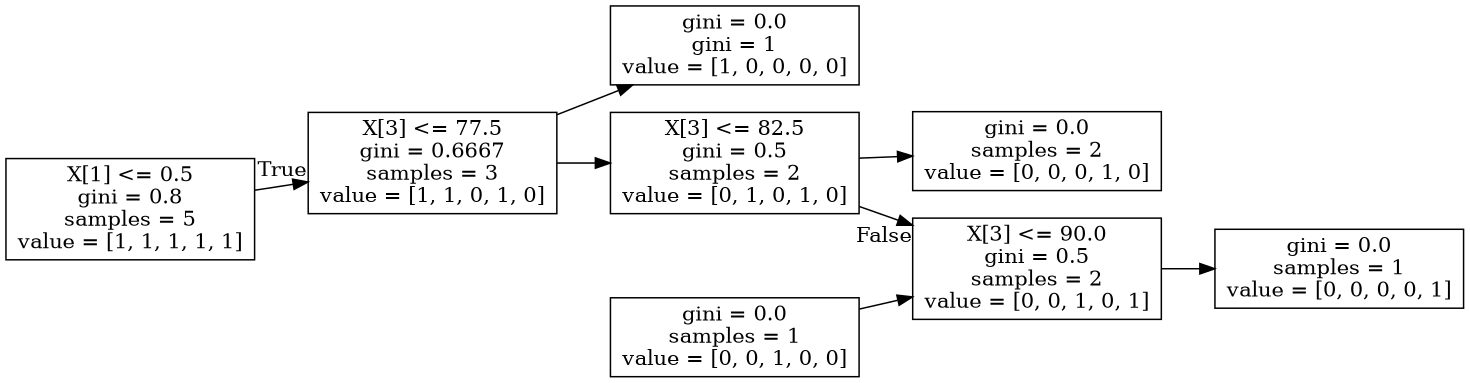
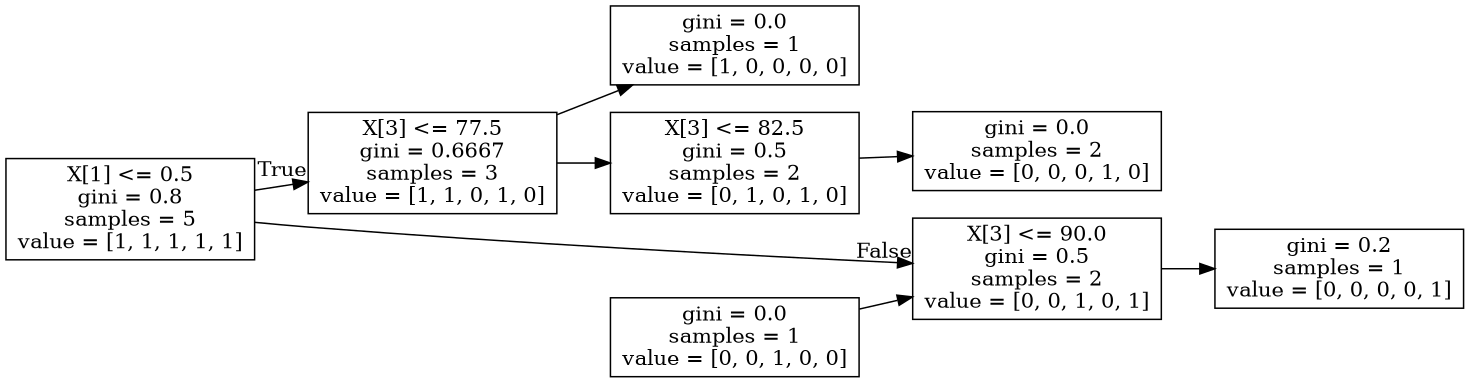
node "gini = 0.0 gini = 1 value = [1, 0, 0, 0, 0]": label "gini = 0.0 gini = 1 value = [1, 0, 0, 0, 0]" -> "gini = 0.0 samples = 1 value = [1, 0, 0, 0, 0]"
edge "X[3] <= 82.5 gini = 0.5 samples = 2 value = [0, 1, 0, 1, 0]" -> "X[3] <= 90.0 gini = 0.5 samples = 2 value = [0, 0, 1, 0, 1]": now "X[1] <= 0.5 gini = 0.8 samples = 5 value = [1, 1, 1, 1, 1]" -> "X[3] <= 90.0 gini = 0.5 samples = 2 value = [0, 0, 1, 0, 1]"
node "gini = 0.0 samples = 1 value = [0, 0, 0, 0, 1]": label "gini = 0.0 samples = 1 value = [0, 0, 0, 0, 1]" -> "gini = 0.2 samples = 1 value = [0, 0, 0, 0, 1]"
